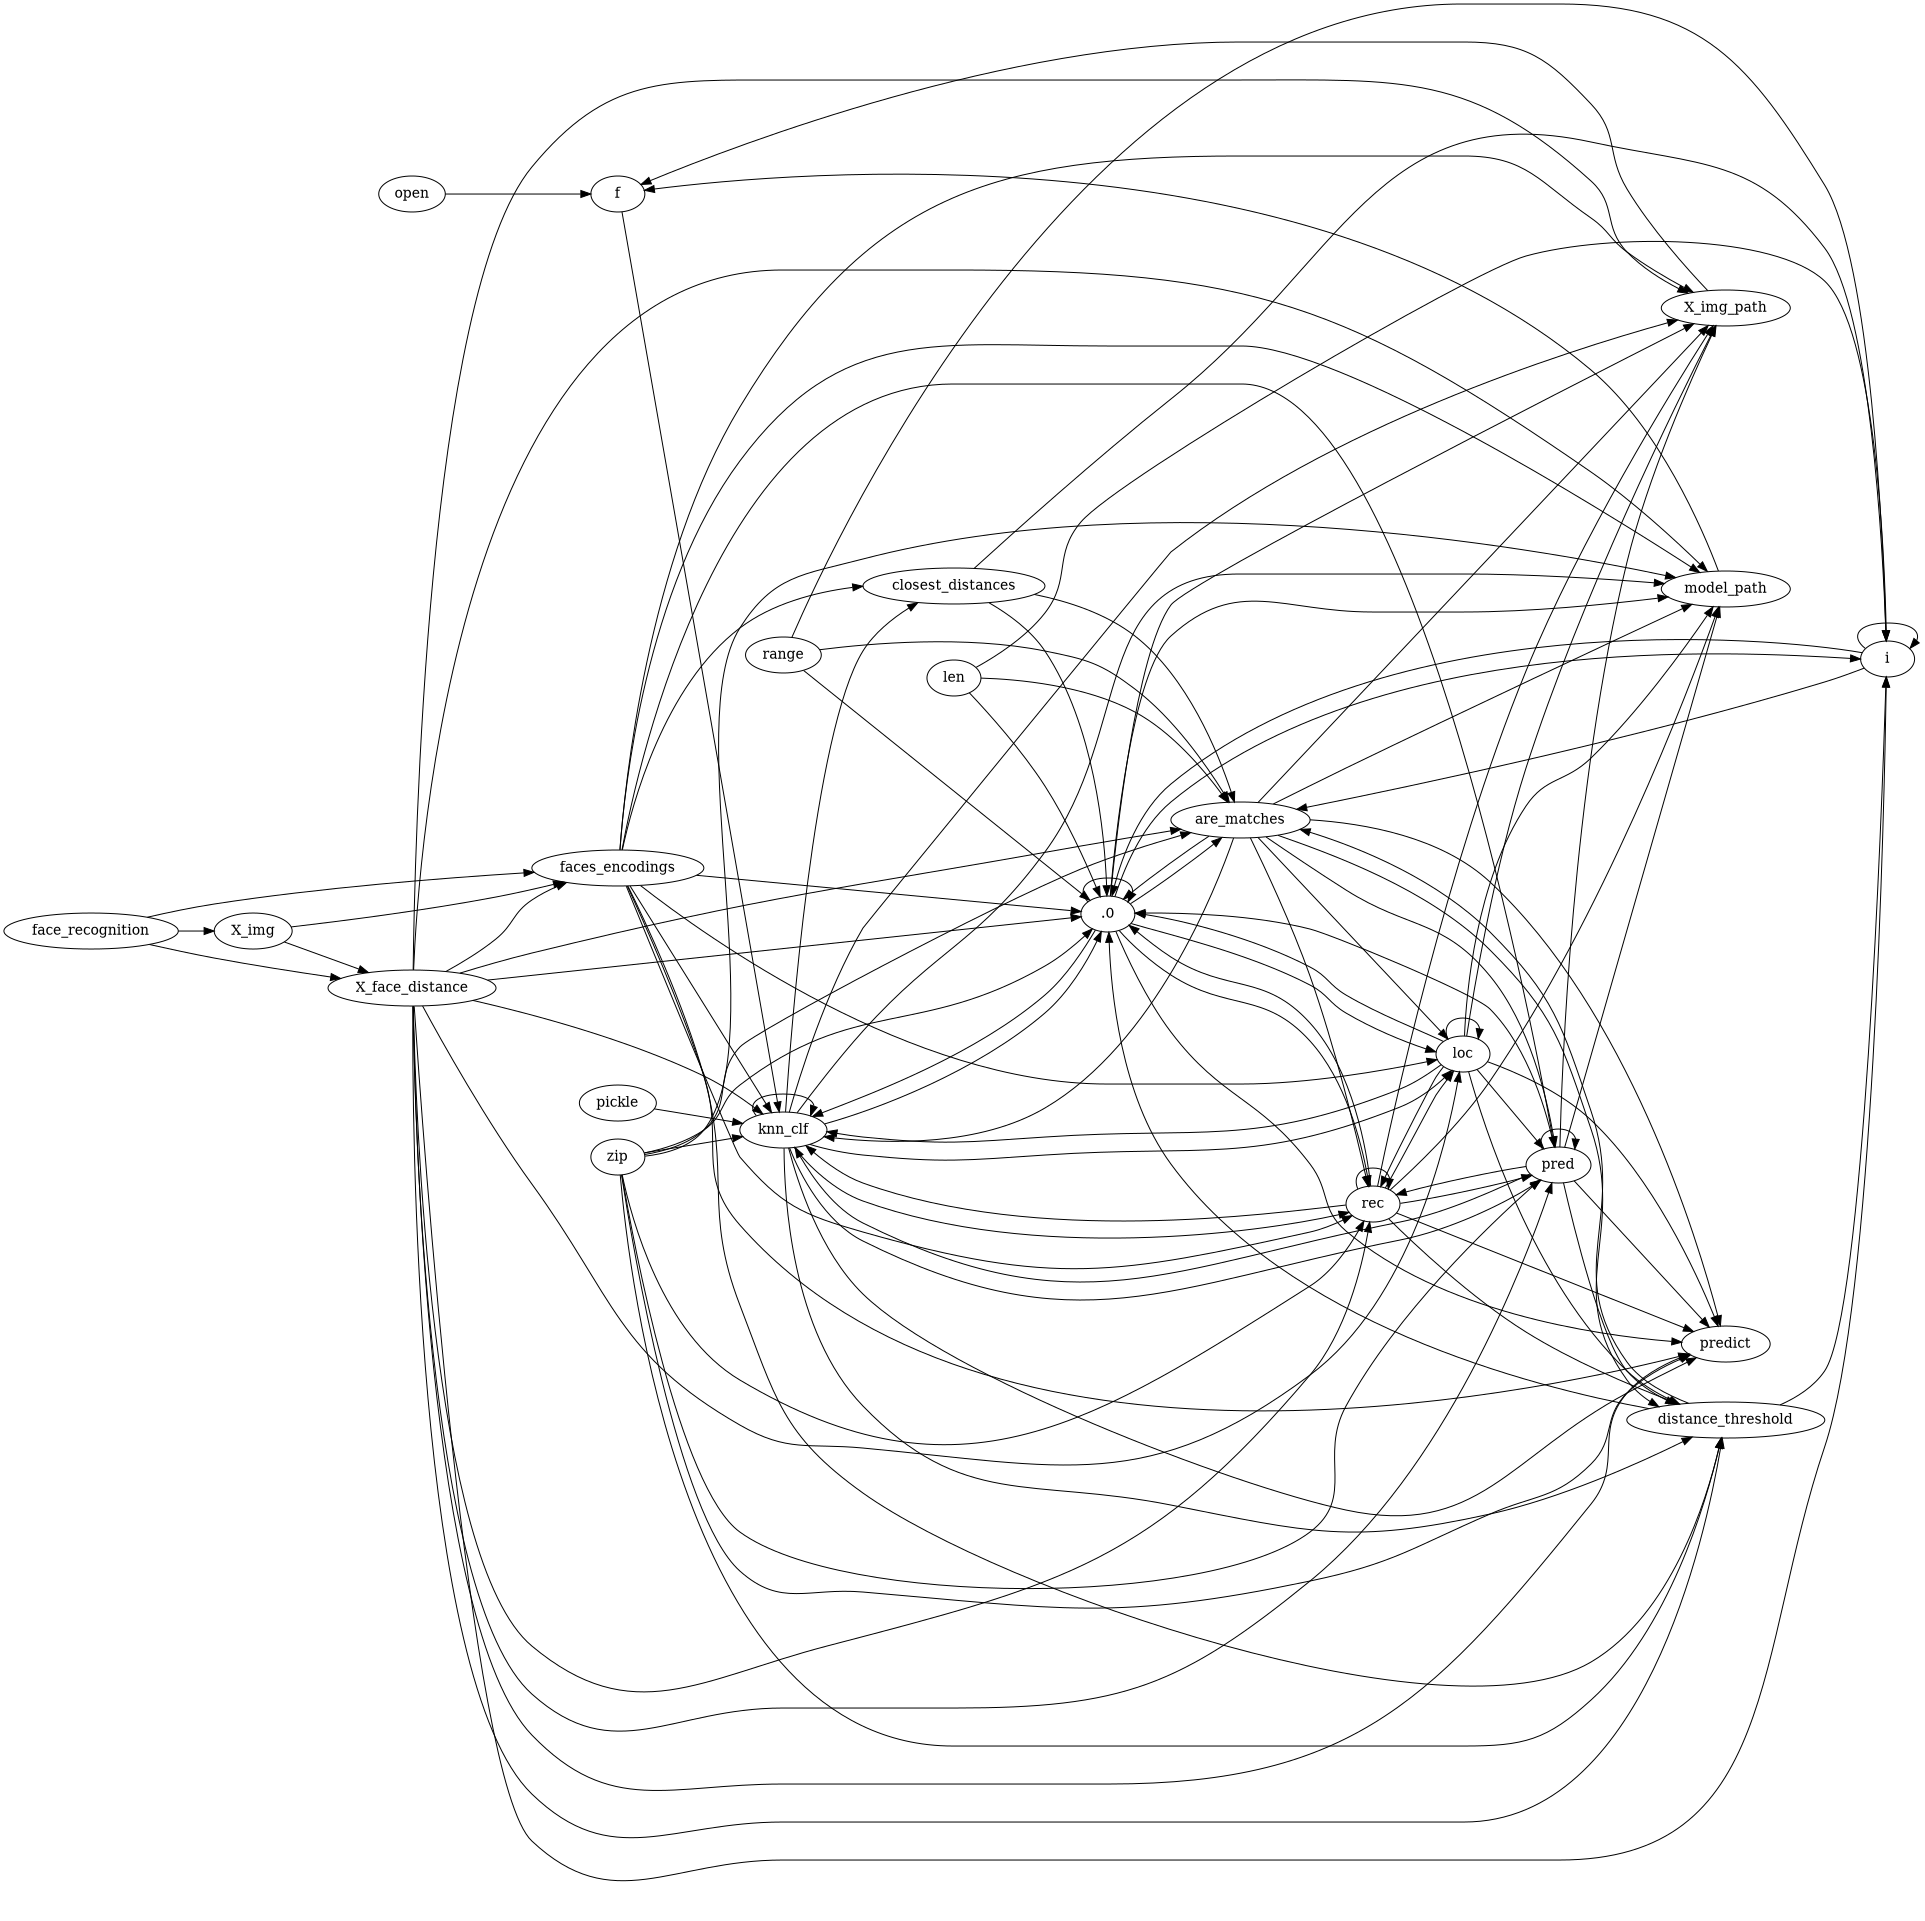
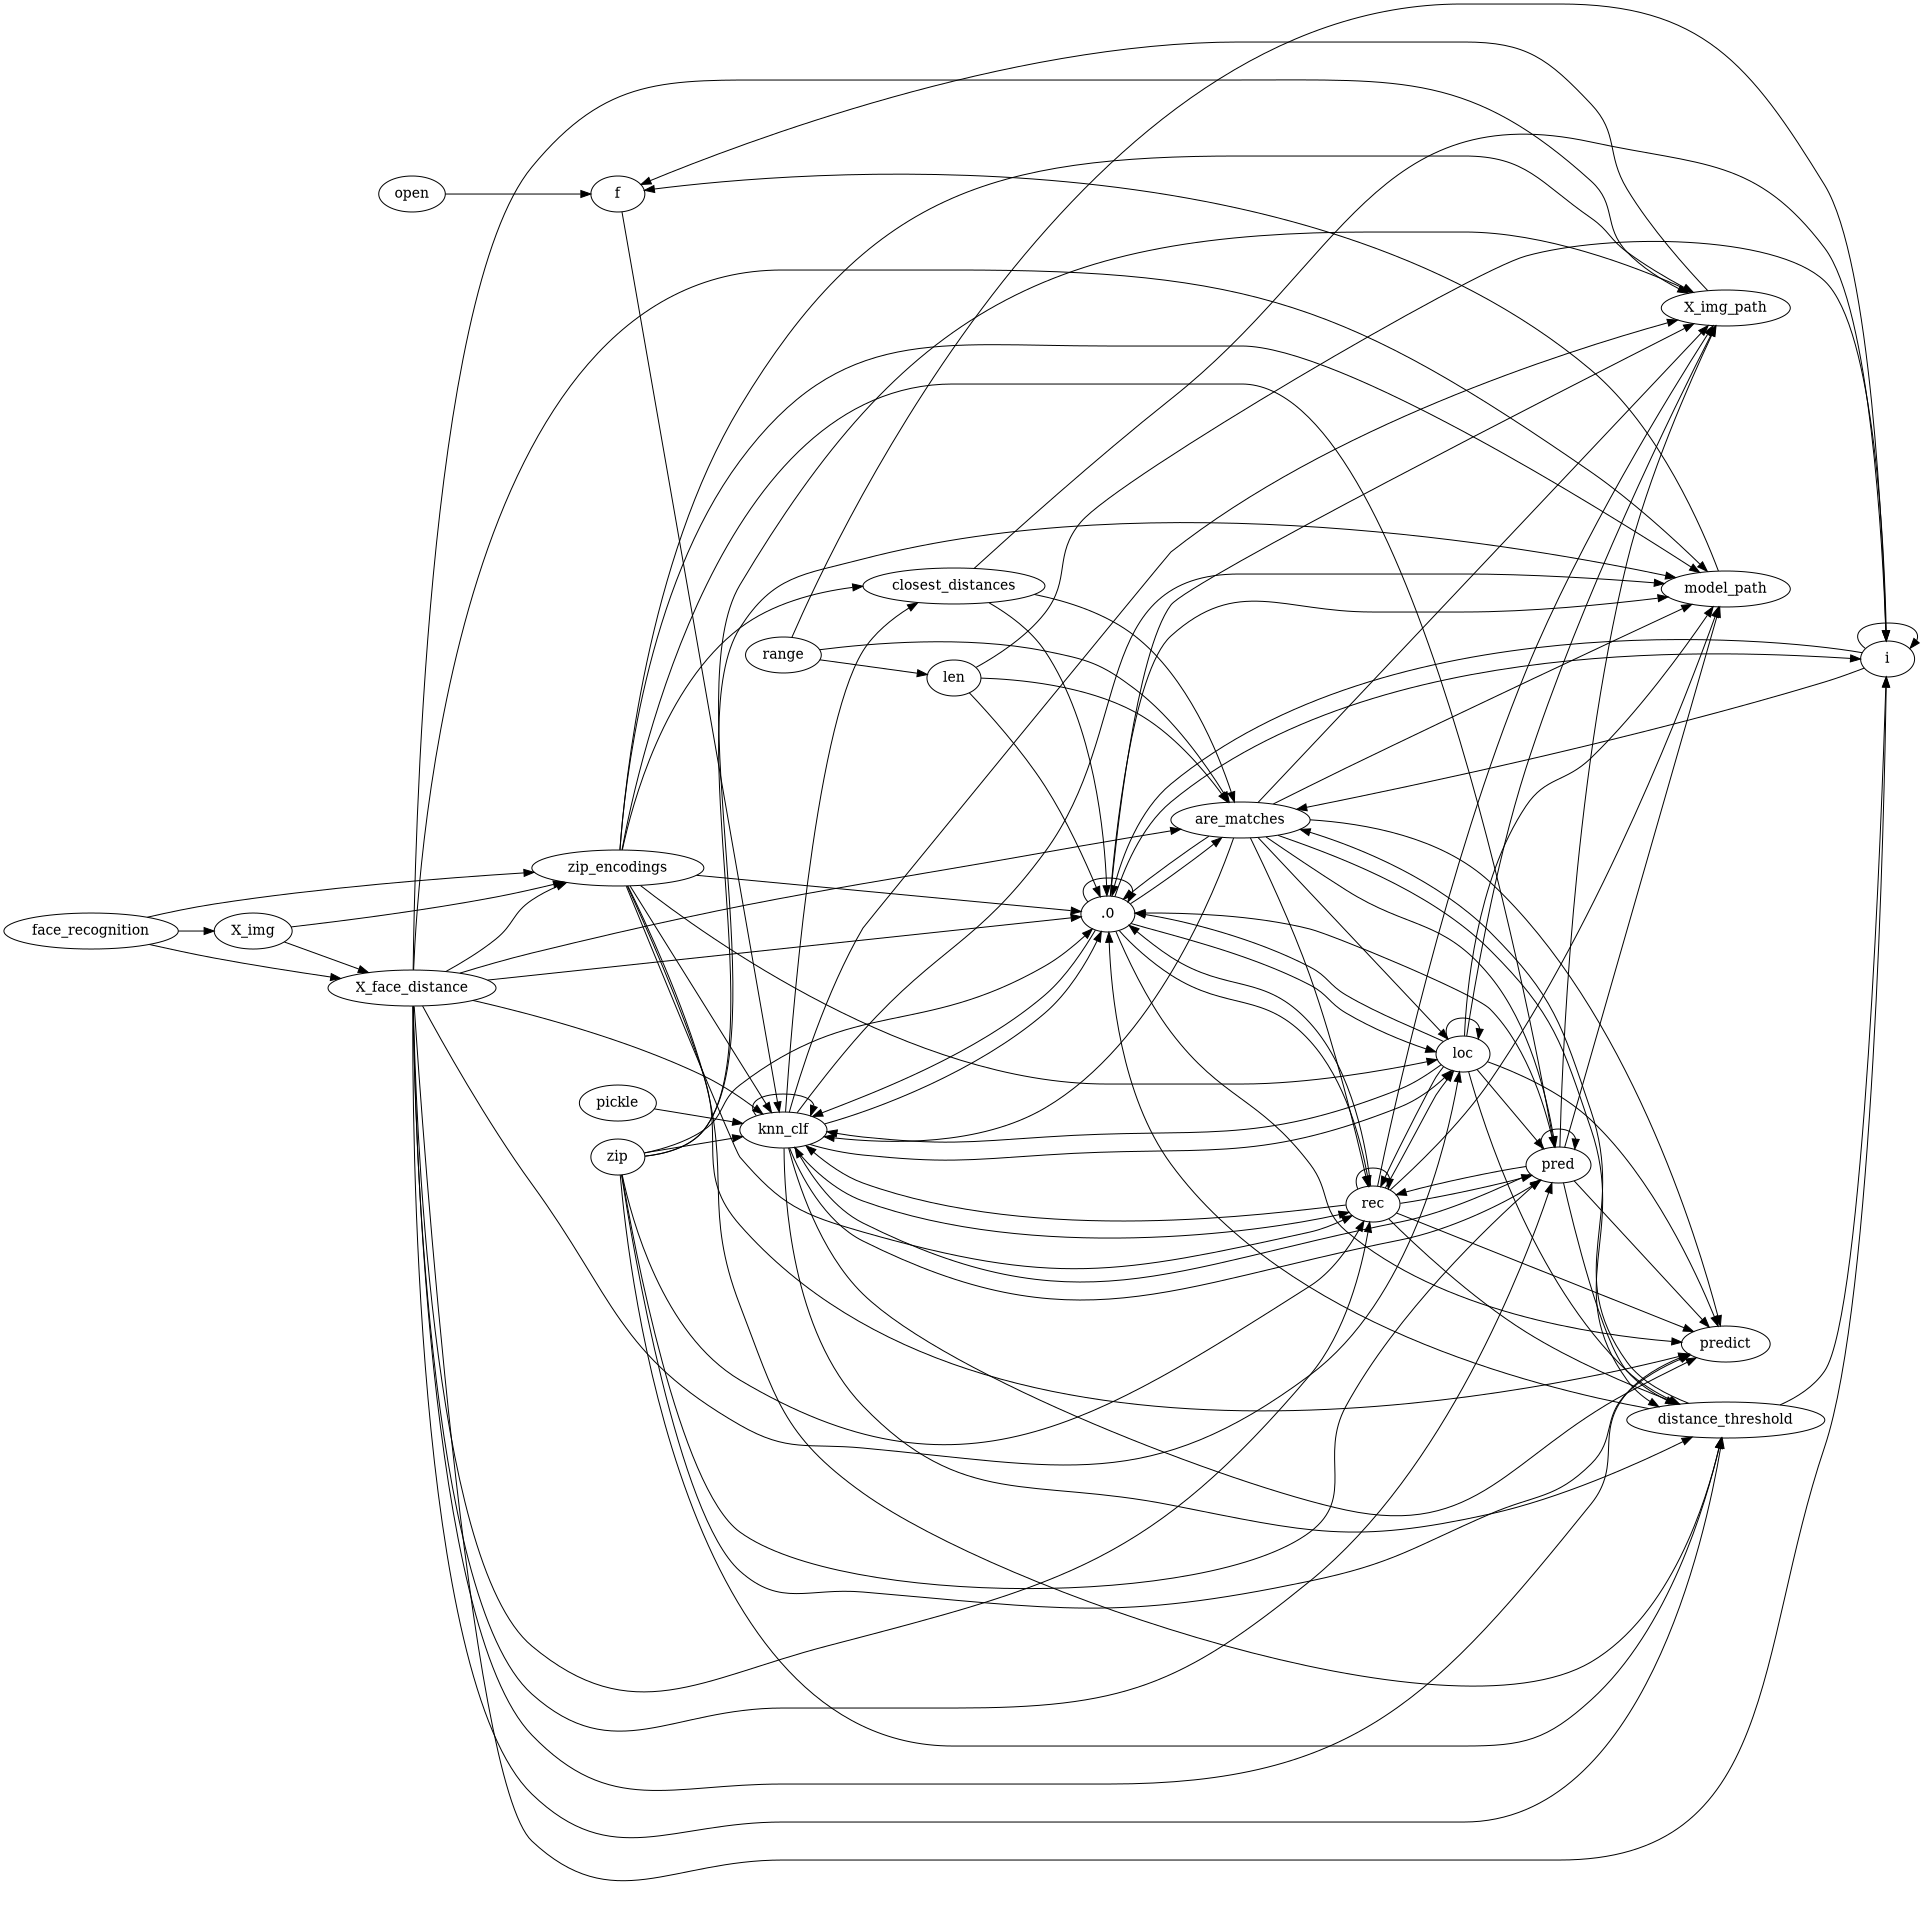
edge "range" -> ".0": now "range" -> "len"
node "faces_encodings": label "faces_encodings" -> "zip_encodings"
edge "zip" -> "are_matches": now "zip" -> "X_img_path"
